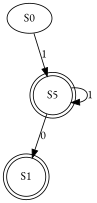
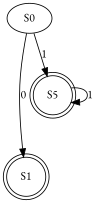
edge "S5" -> "S1": now "S0" -> "S1"
